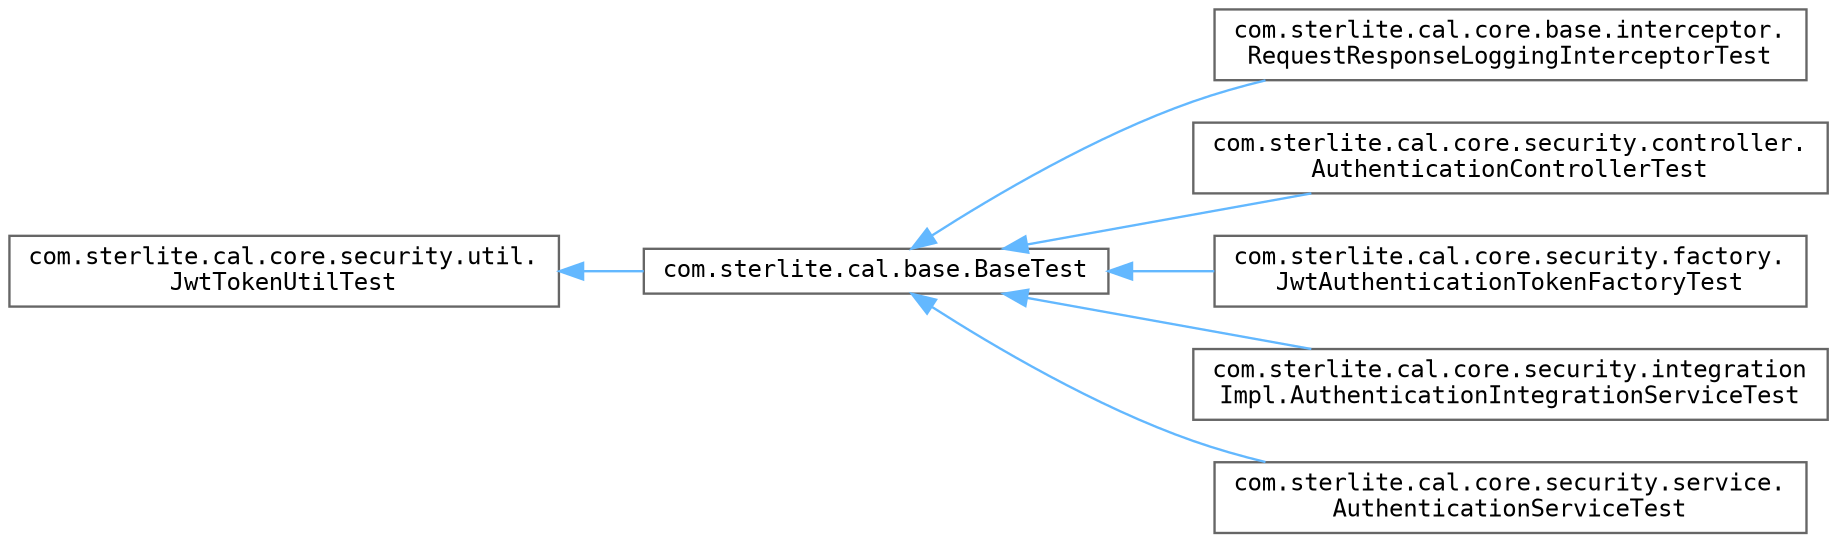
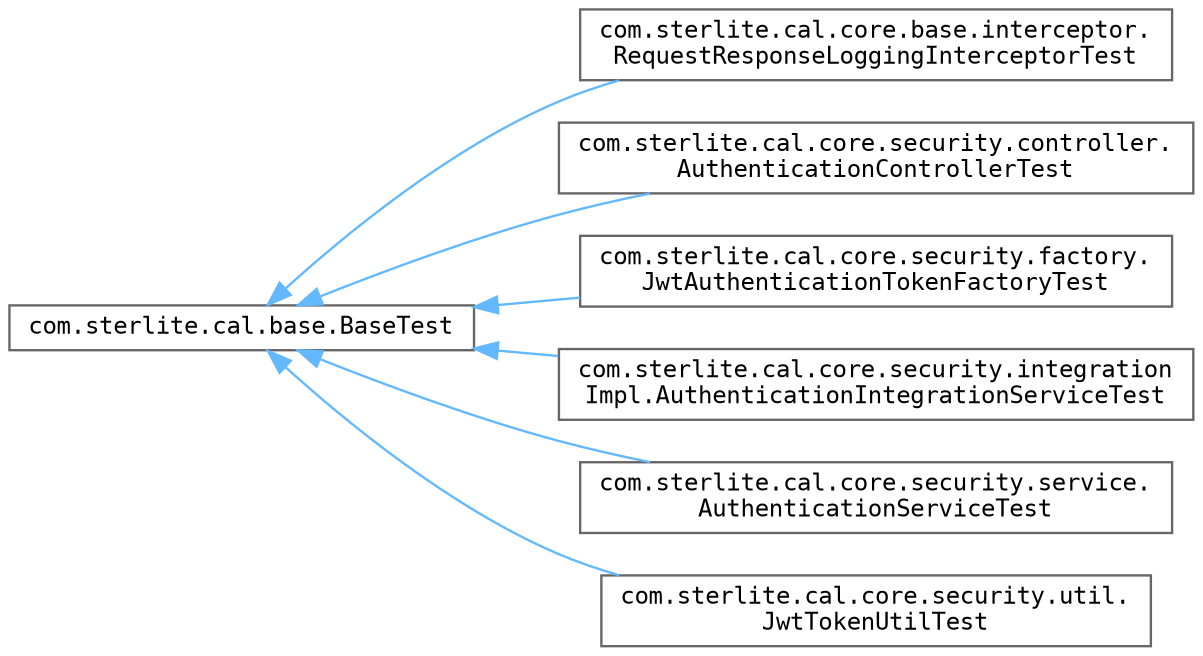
edge "com.sterlite.cal.base.BaseTest" -> "com.sterlite.cal.core.security.util. JwtTokenUtilTest": reversed
